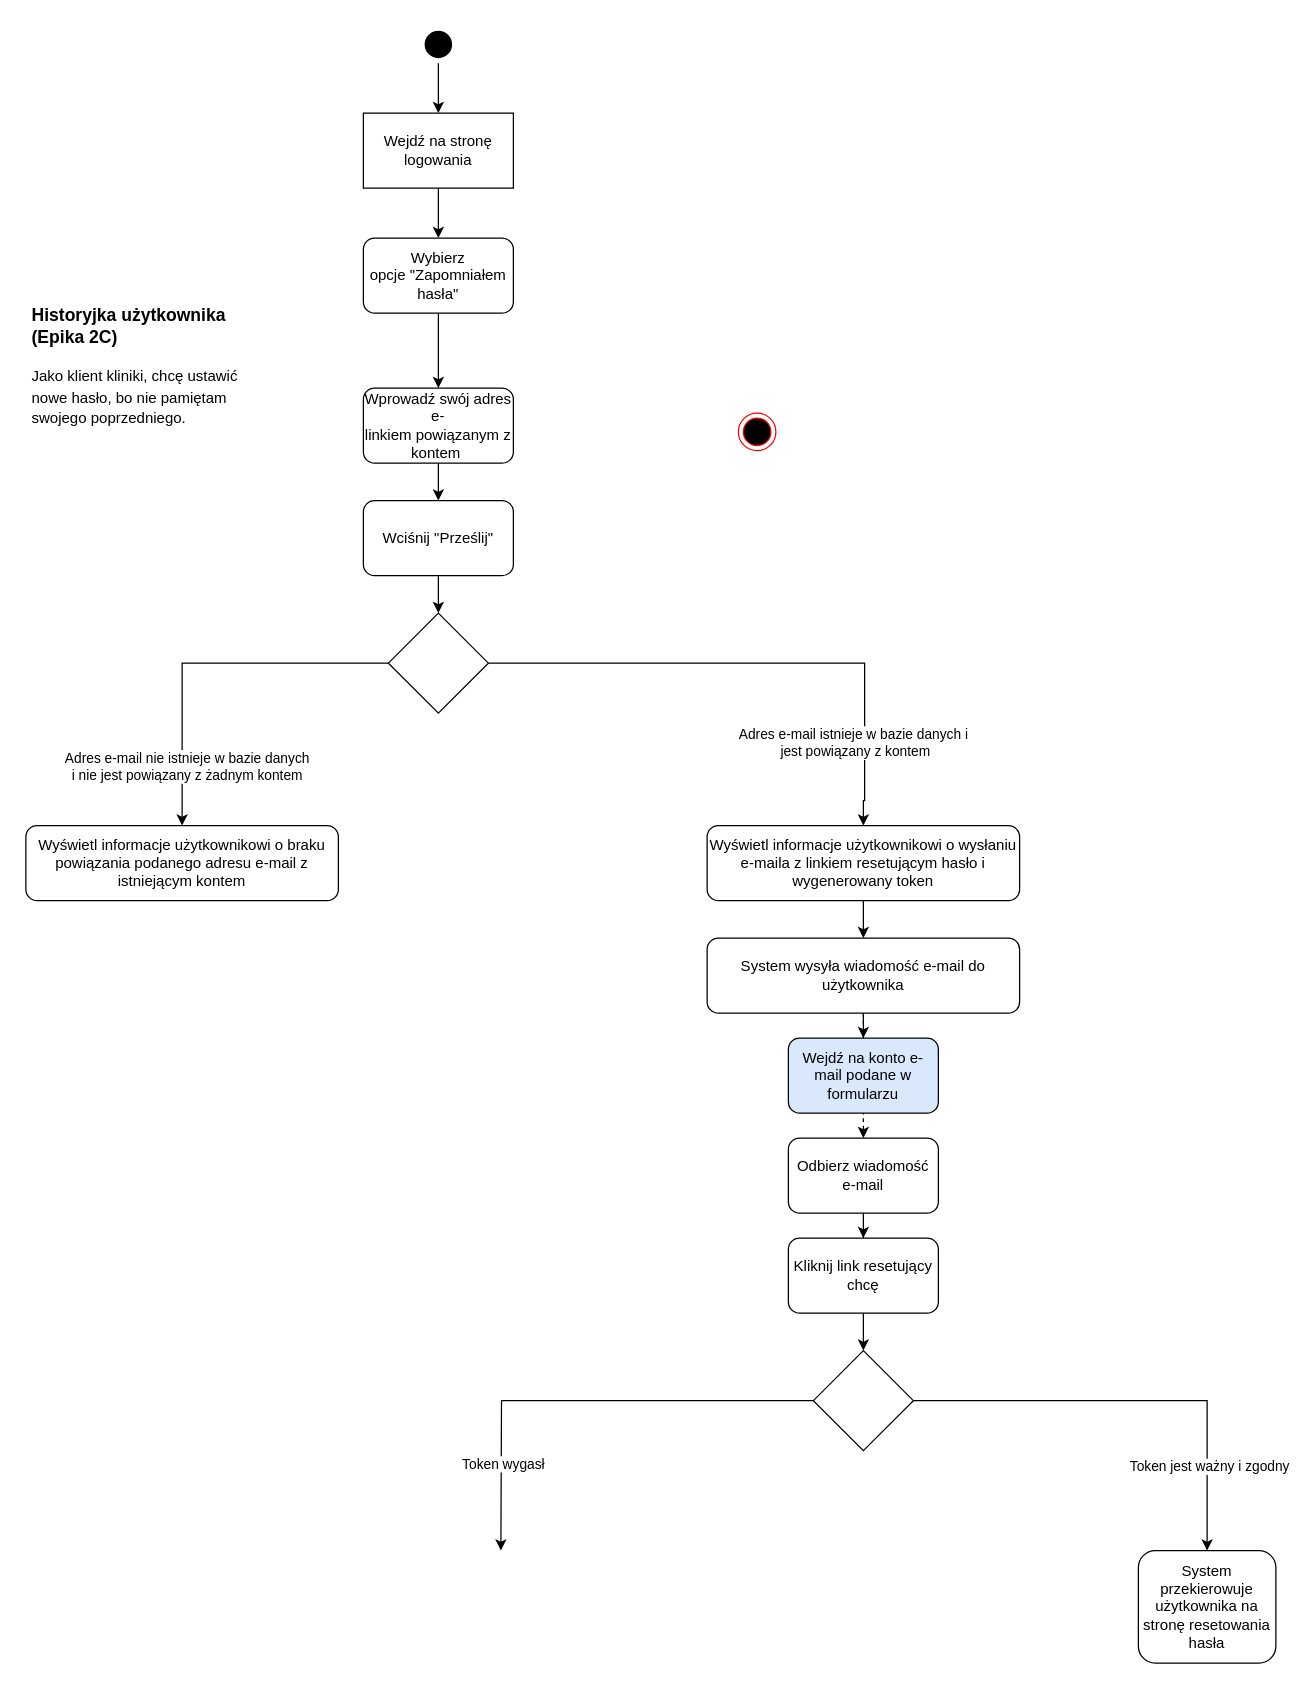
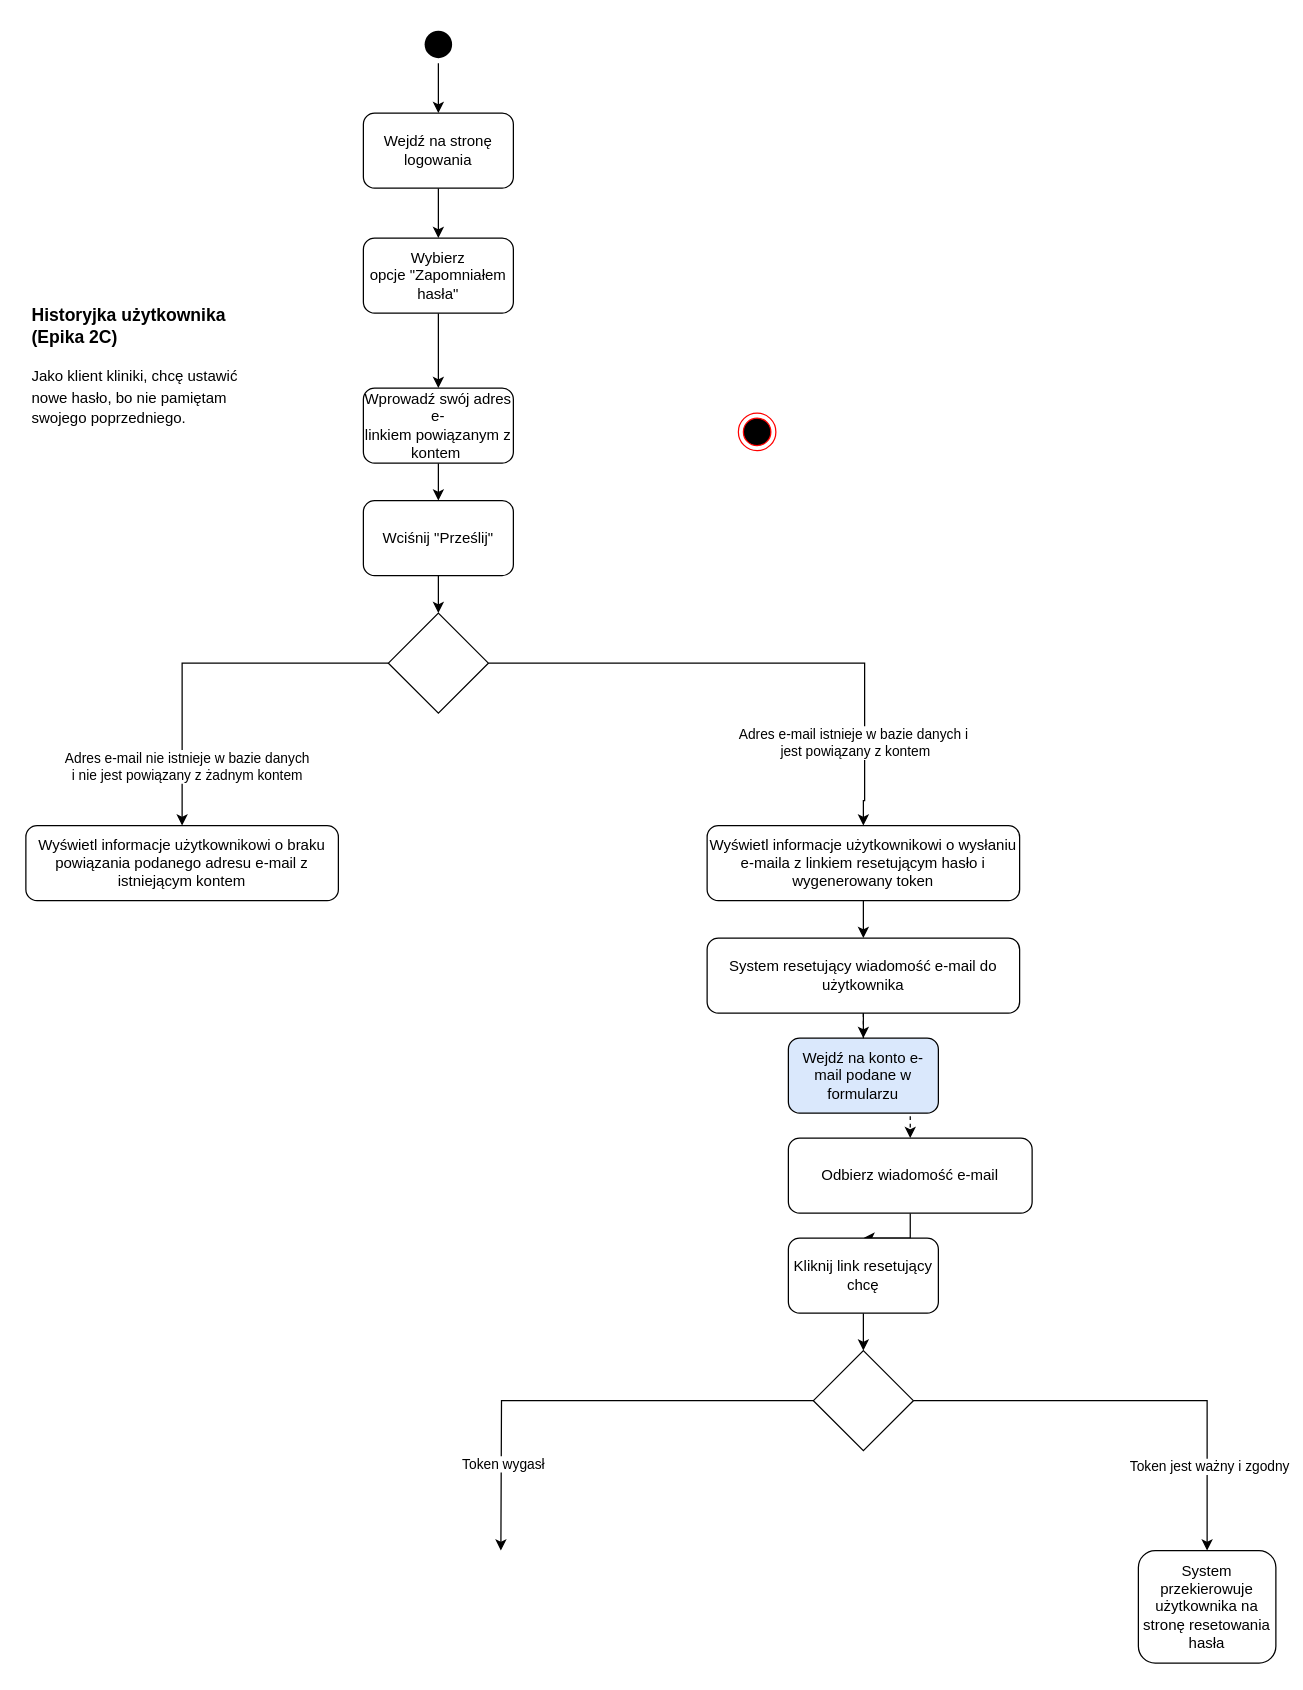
node "Wejdź na stronę logowania": shape rectangle -> rounded rectangle
node "System wysyła wiadomość e-mail do użytkownika": label "System wysyła wiadomość e-mail do użytkownika" -> "System resetujący wiadomość e-mail do użytkownika"
node "Odbierz wiadomość e-mail": size 150x75 -> 244x75
